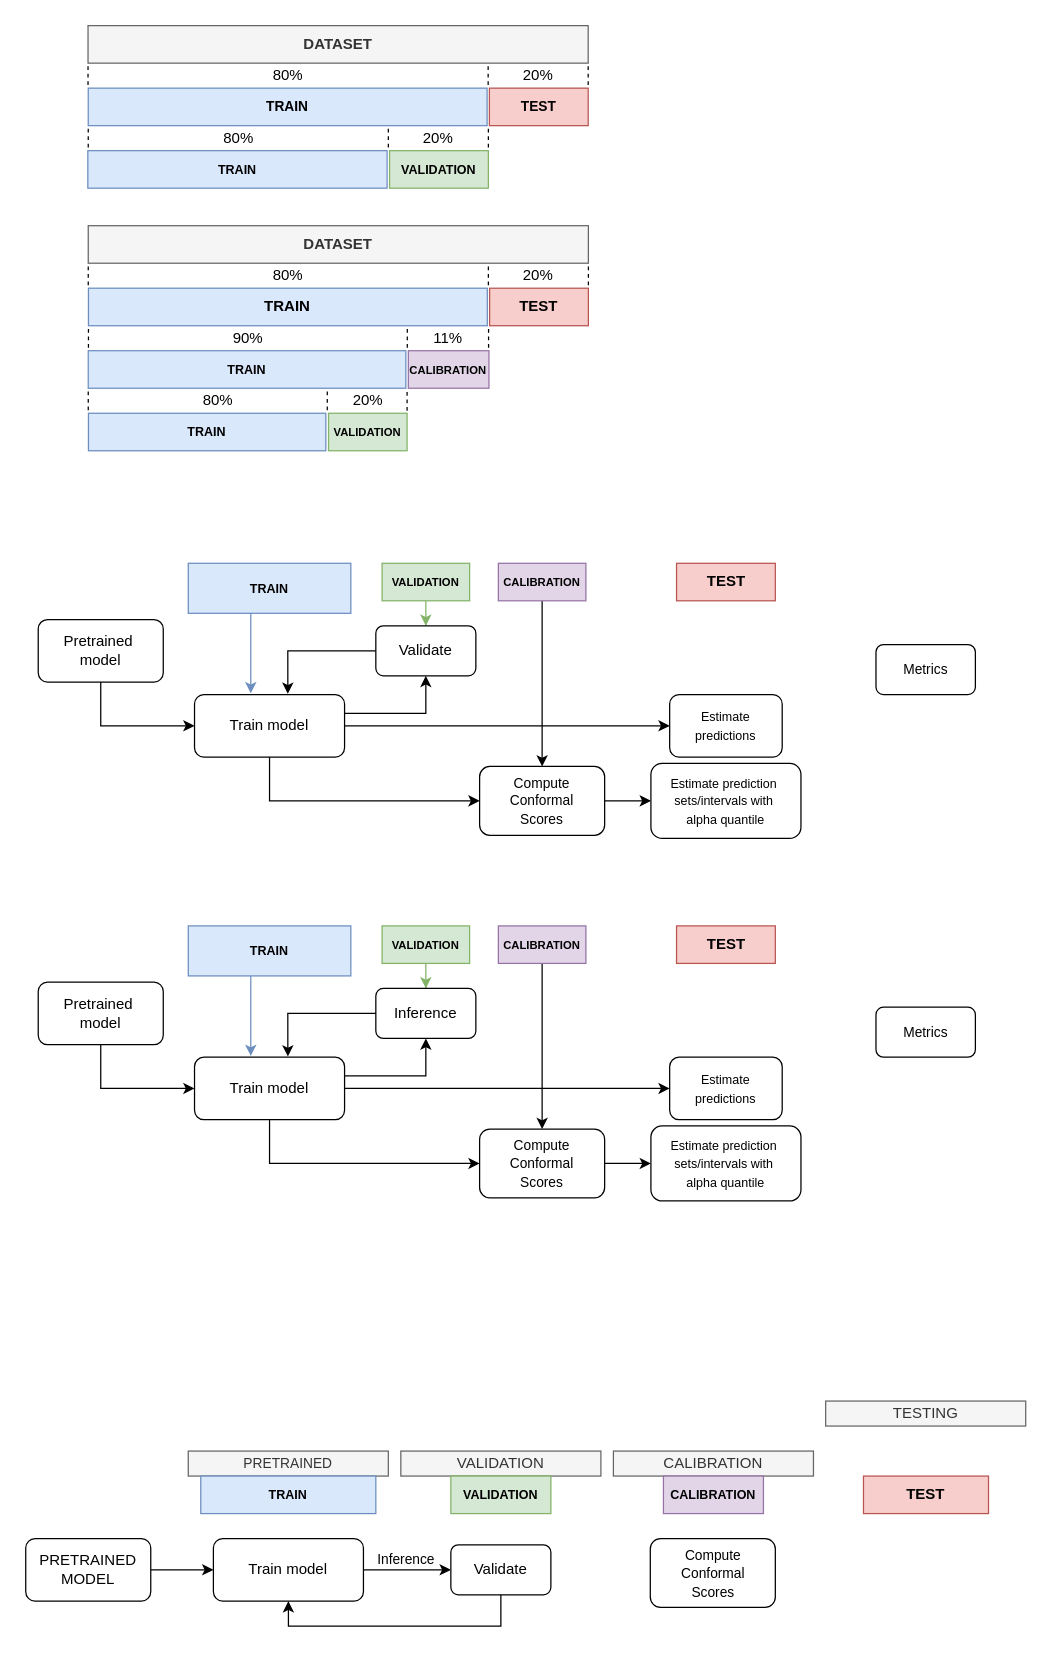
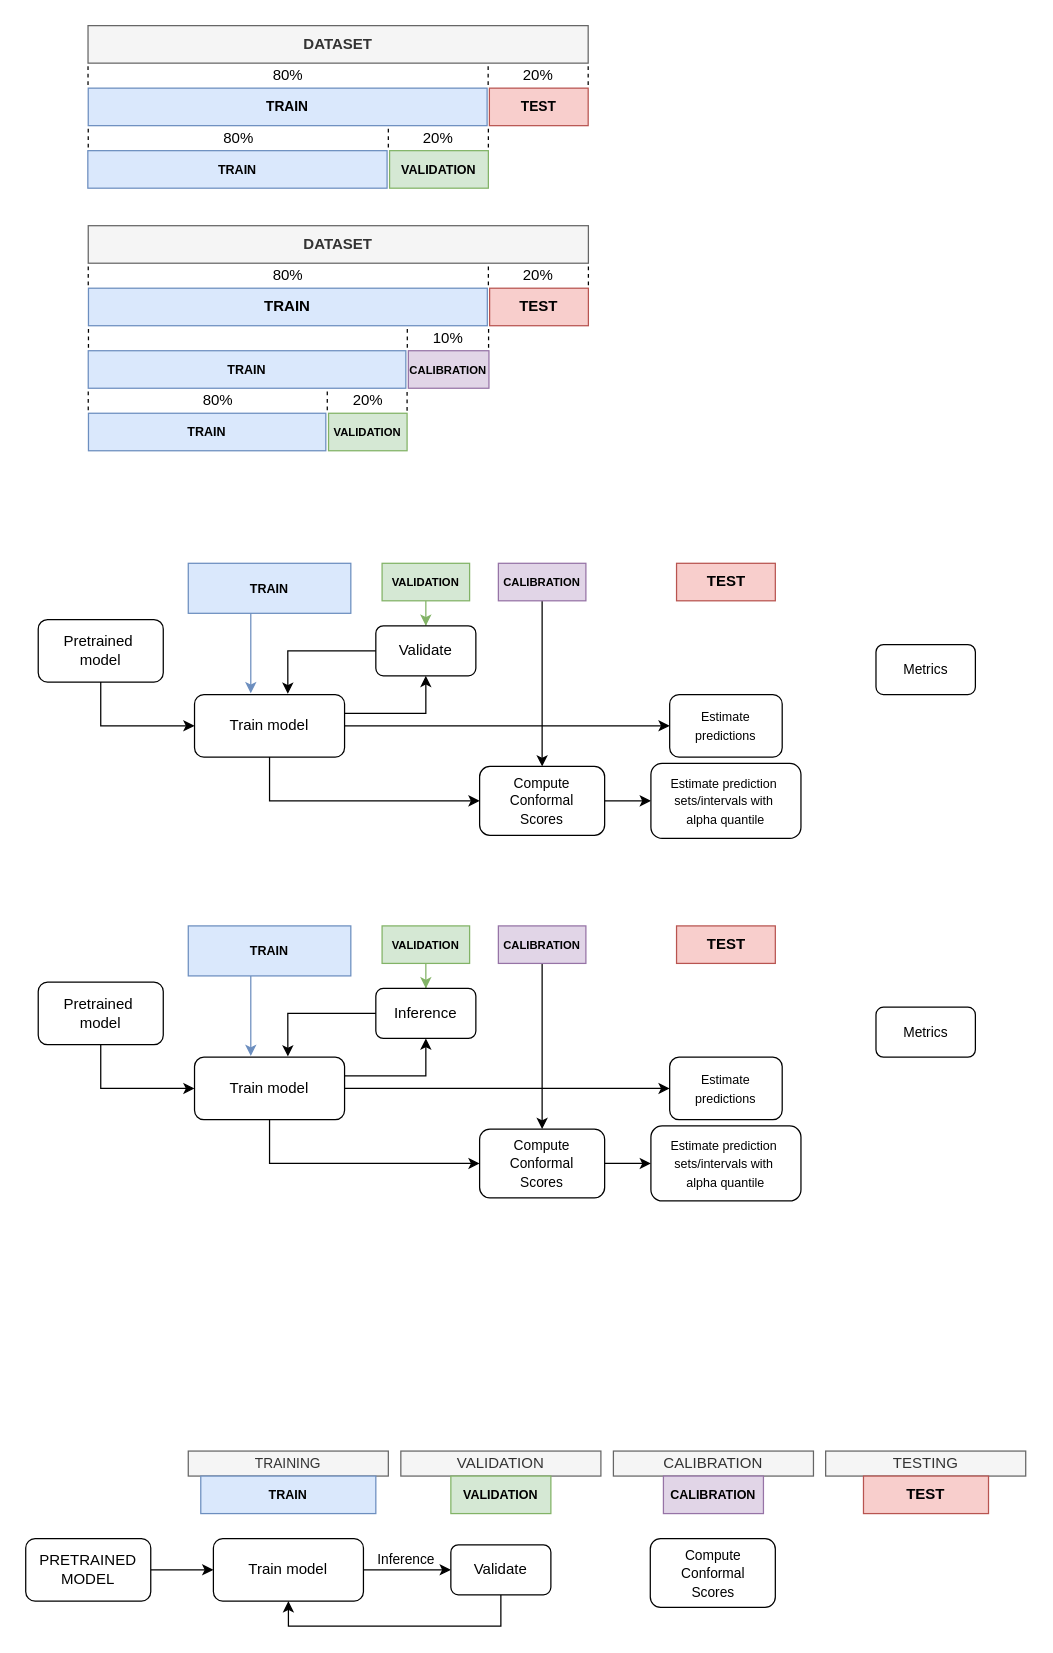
node "90%": removed
node "11%": label "11%" -> "10%"
node "TESTING": moved (925, 1413) -> (925, 1463)
node "PRETRAINED": label "PRETRAINED" -> "TRAINING"
